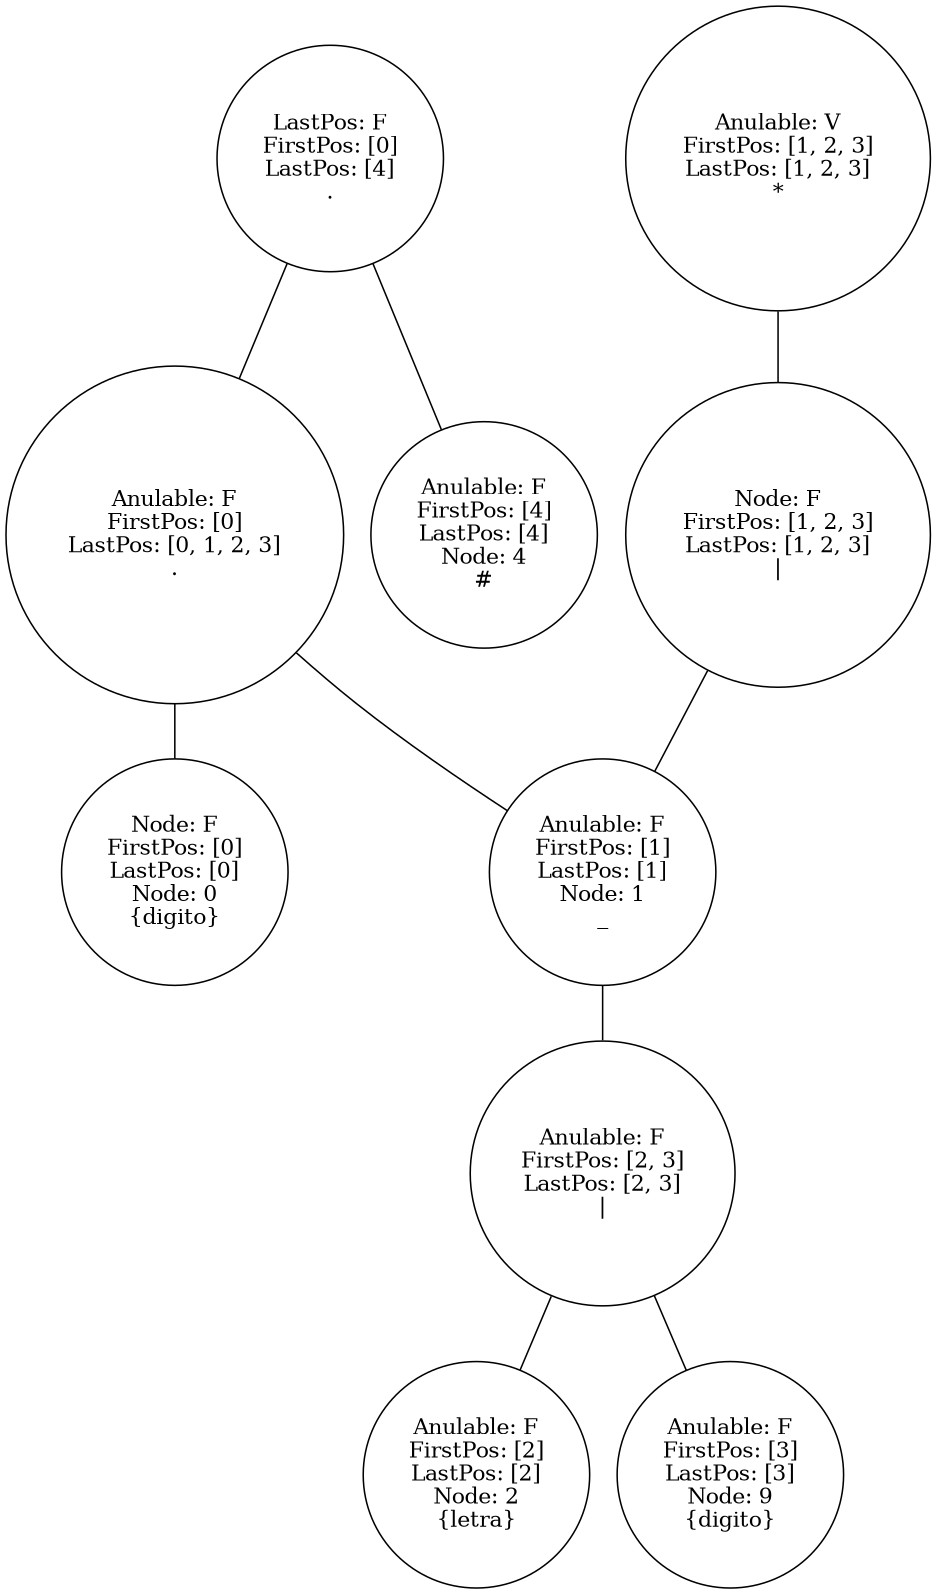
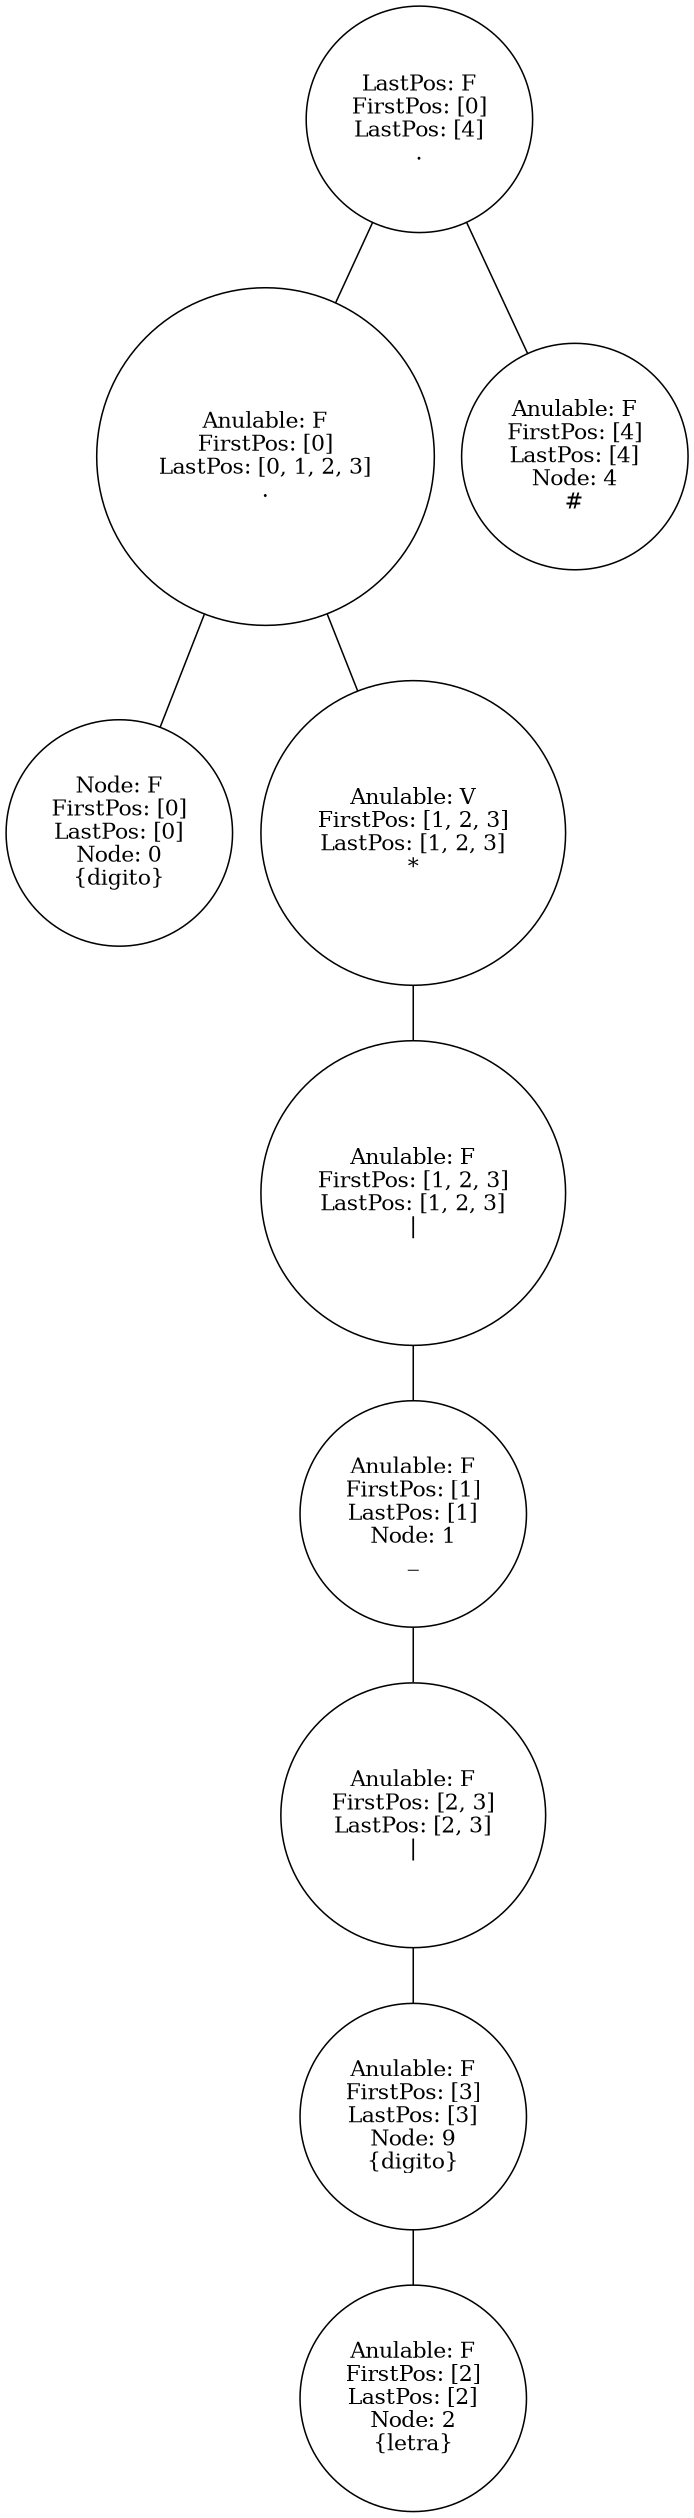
node "Node: F FirstPos: [1, 2, 3] LastPos: [1, 2, 3] |": label "Node: F FirstPos: [1, 2, 3] LastPos: [1, 2, 3] |" -> "Anulable: F FirstPos: [1, 2, 3] LastPos: [1, 2, 3] |"
edge "Anulable: F FirstPos: [0] LastPos: [0, 1, 2, 3] ." -- "Anulable: F FirstPos: [1] LastPos: [1] Node: 1 _": now "Anulable: F FirstPos: [0] LastPos: [0, 1, 2, 3] ." -- "Anulable: V FirstPos: [1, 2, 3] LastPos: [1, 2, 3] *"
edge "Anulable: F FirstPos: [2, 3] LastPos: [2, 3] |" -- "Anulable: F FirstPos: [2] LastPos: [2] Node: 2 {letra}": now "Anulable: F FirstPos: [3] LastPos: [3] Node: 9 {digito}" -- "Anulable: F FirstPos: [2] LastPos: [2] Node: 2 {letra}"
